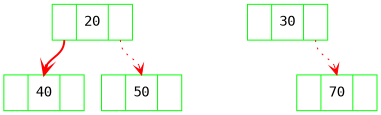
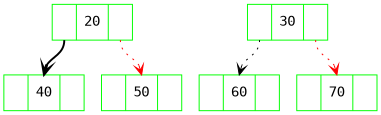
edge "20" -- "40": color red -> black
node "60": added
